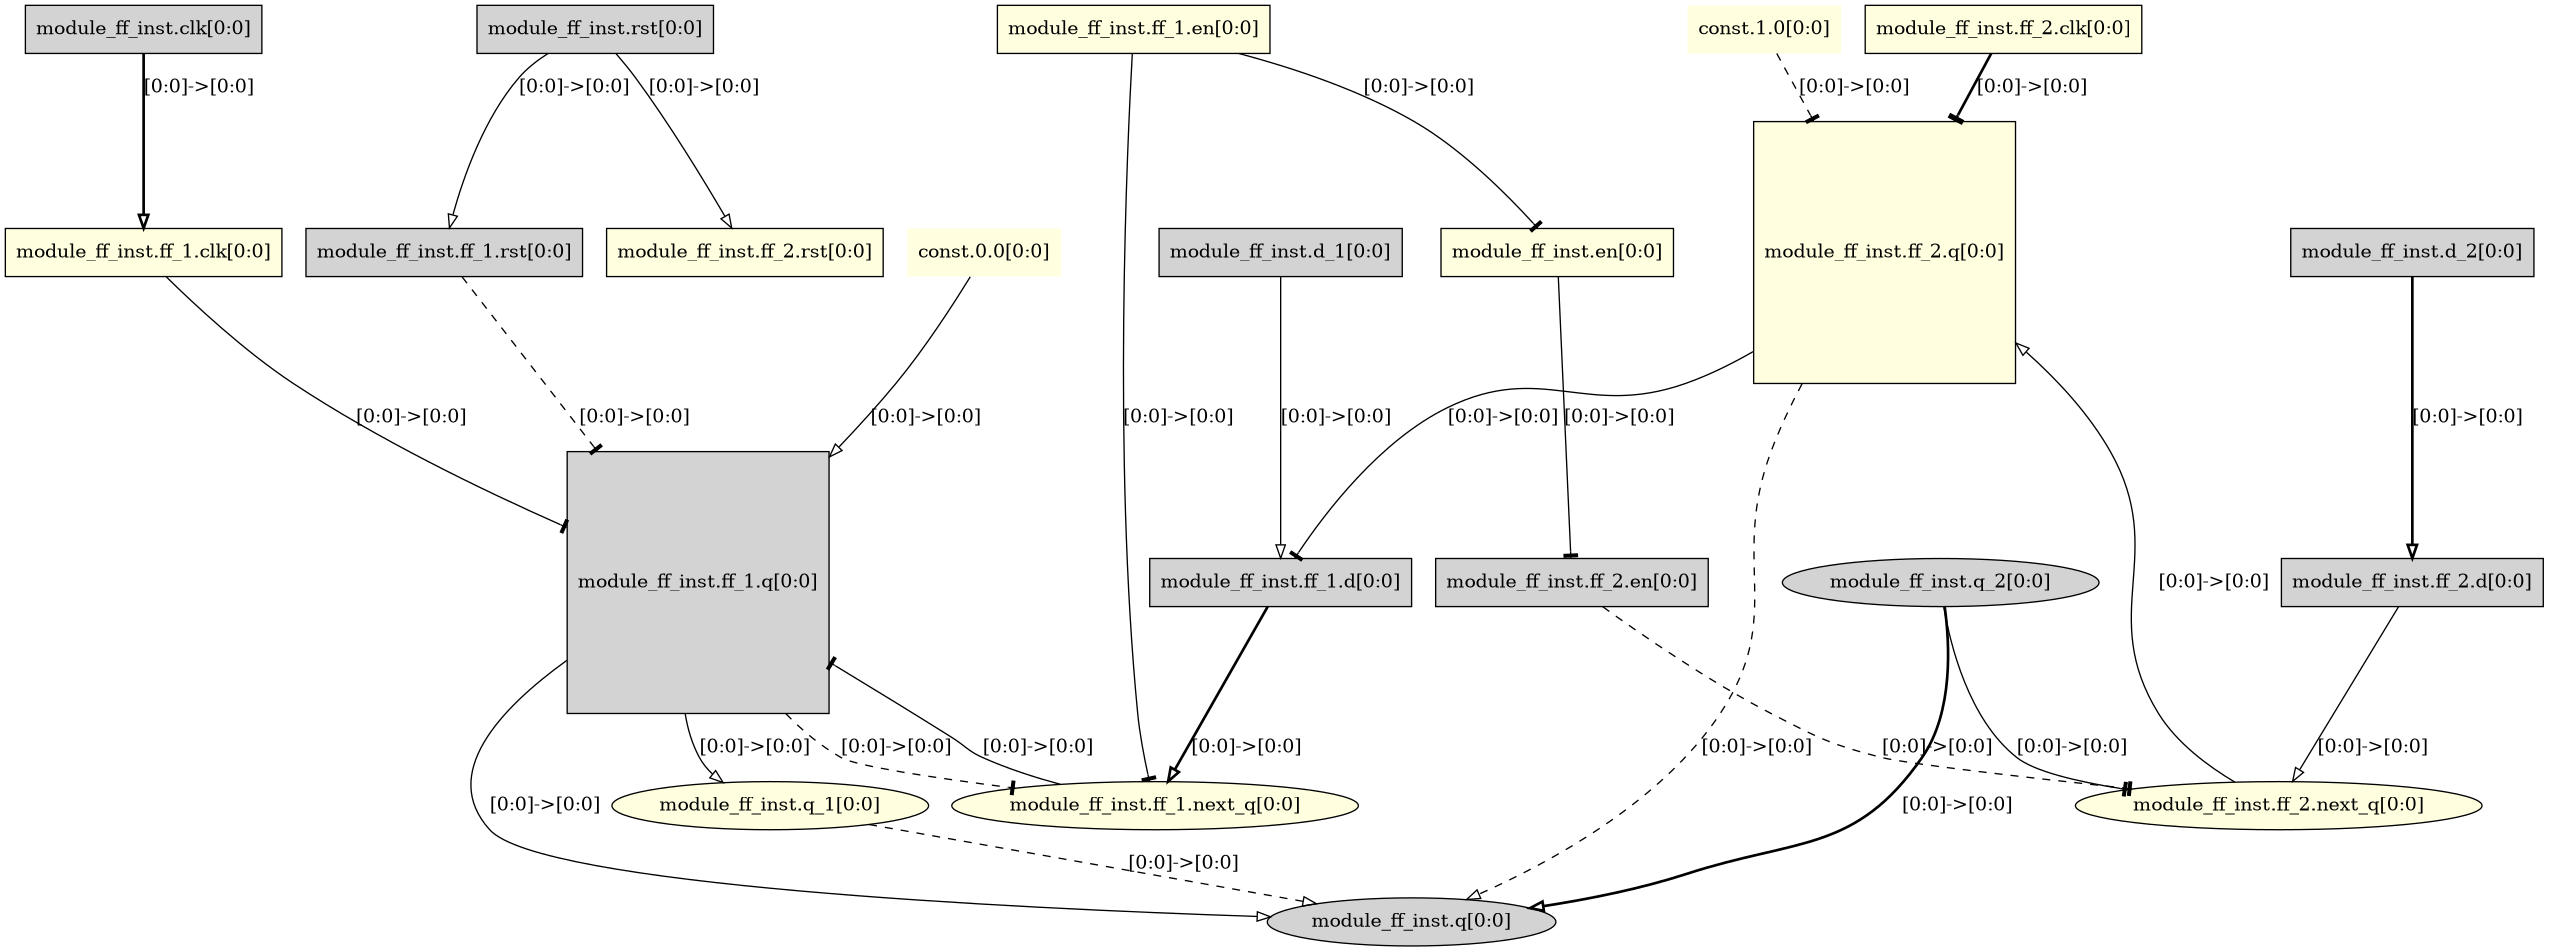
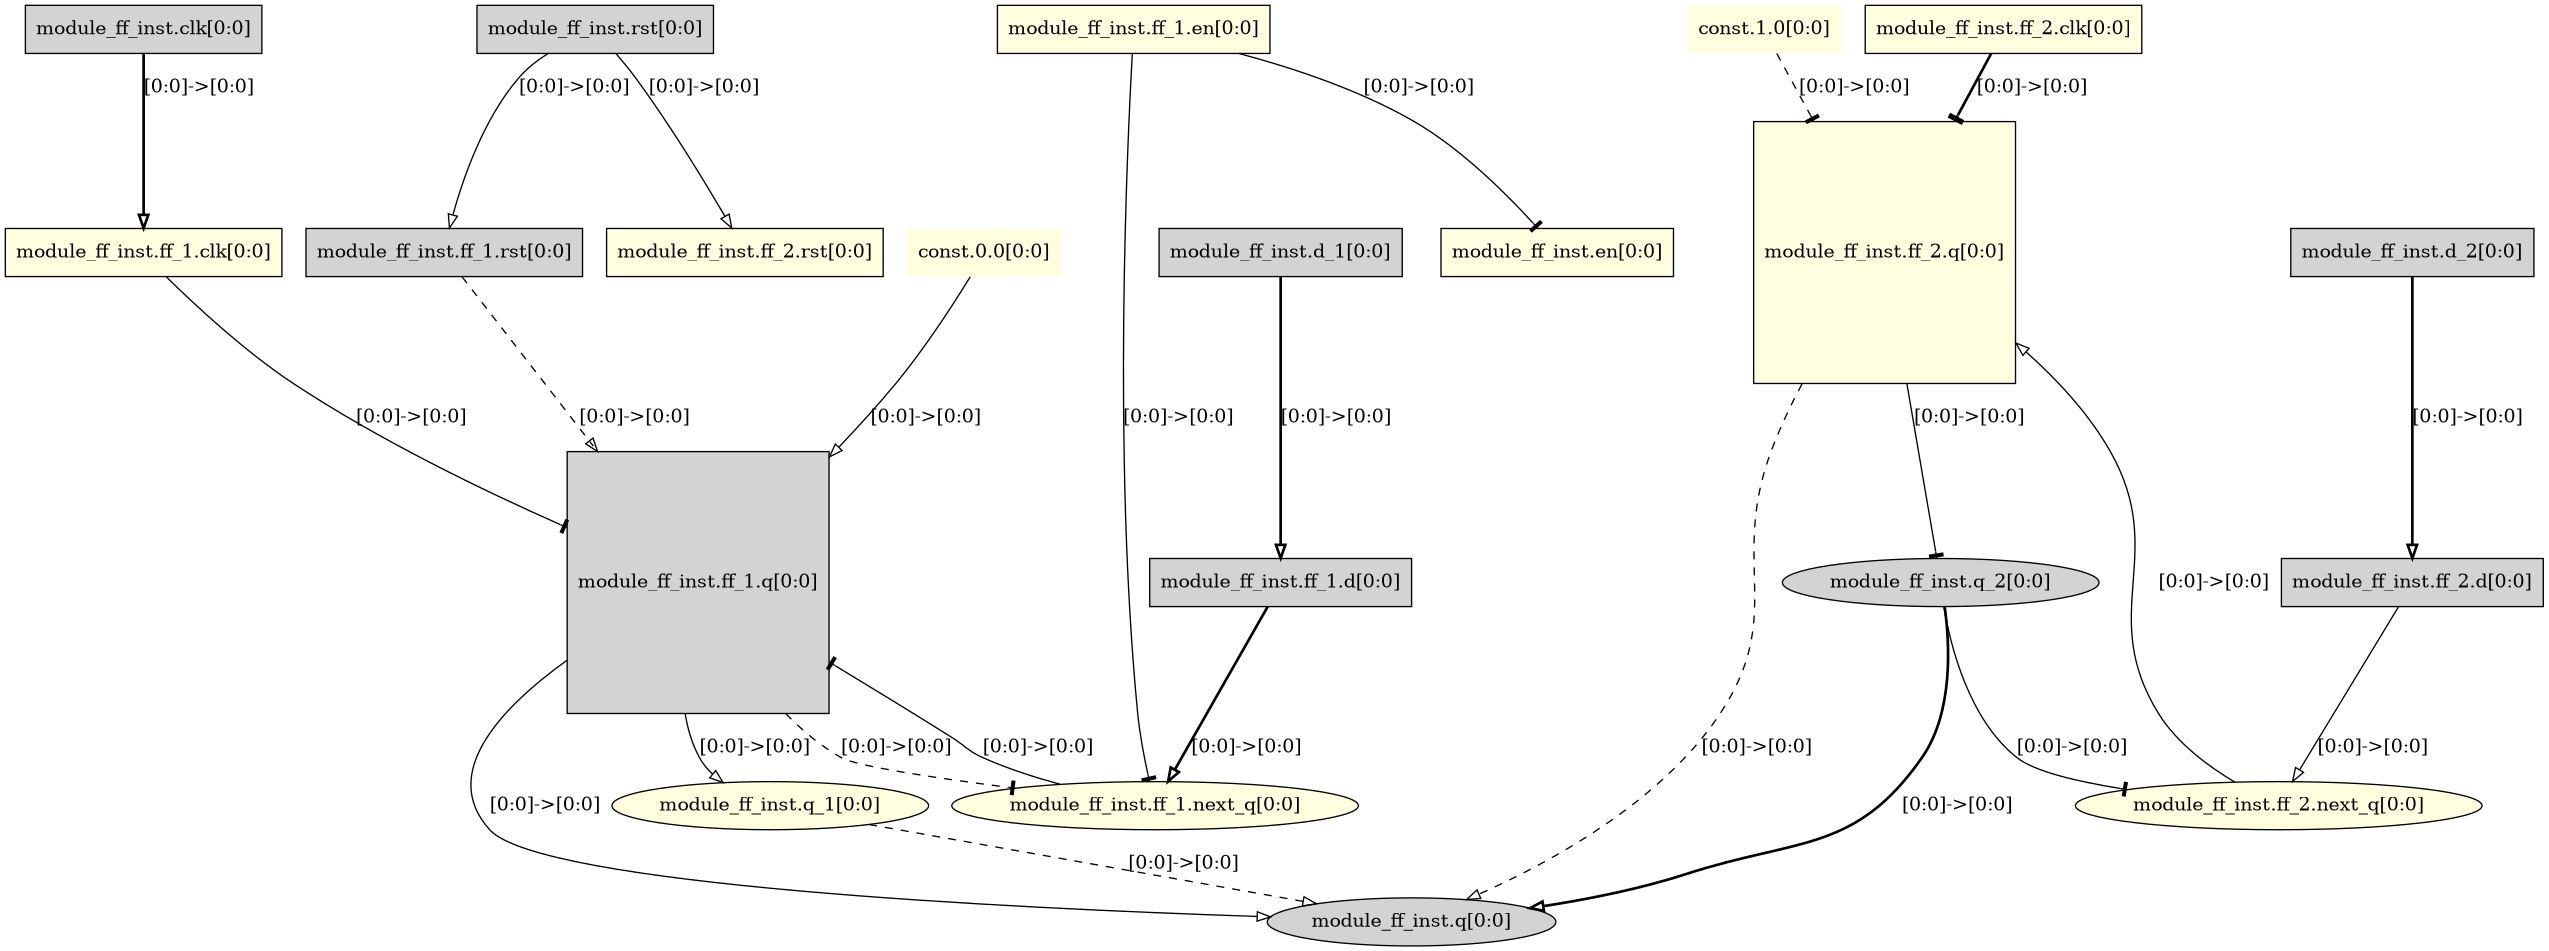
edge "module_ff_inst.ff_1.rst[0:0]" -> "module_ff_inst.ff_1.q[0:0]": arrowhead tee -> onormal
edge "module_ff_inst.ff_2.q[0:0]" -> "module_ff_inst.ff_1.d[0:0]": now "module_ff_inst.ff_2.q[0:0]" -> "module_ff_inst.q_2[0:0]"
edge "module_ff_inst.d_1[0:0]" -> "module_ff_inst.ff_1.d[0:0]": style solid -> bold
node "module_ff_inst.ff_2.en[0:0]": removed
